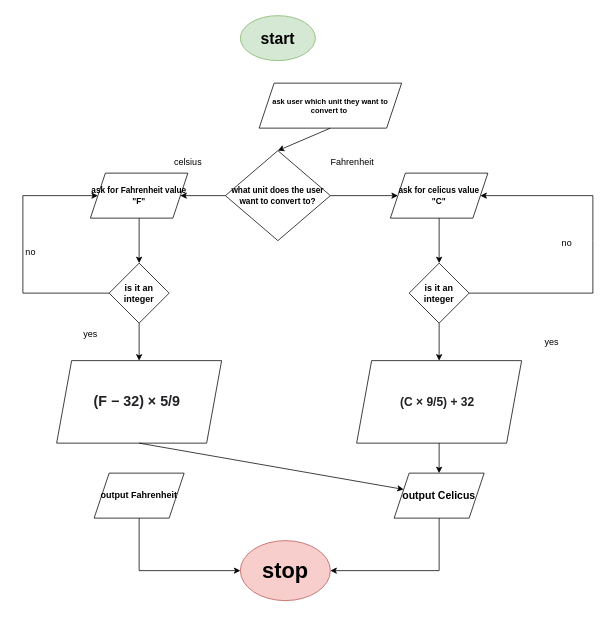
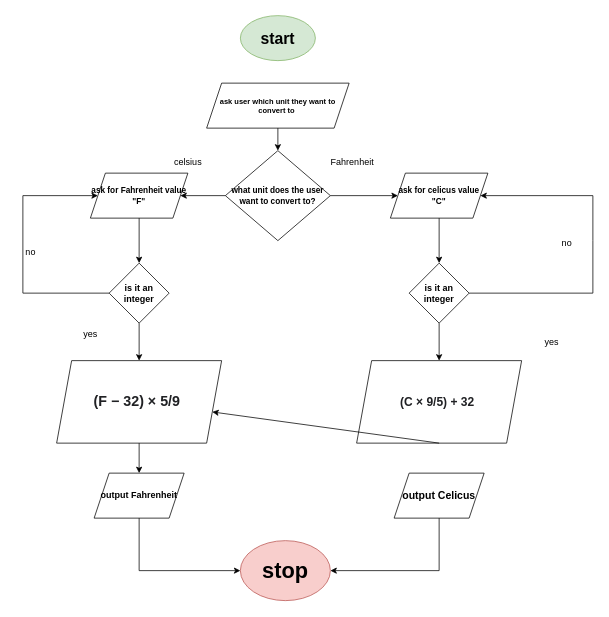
node "ask user which unit they want to convert to": moved (330, 105) -> (278, 105)
edge "(F − 32) × 5/9" -> "output Celicus": now "(F − 32) × 5/9" -> "output Fahrenheit"
edge "(C × 9/5) + 32" -> "output Celicus": now "(C × 9/5) + 32" -> "(F − 32) × 5/9"
